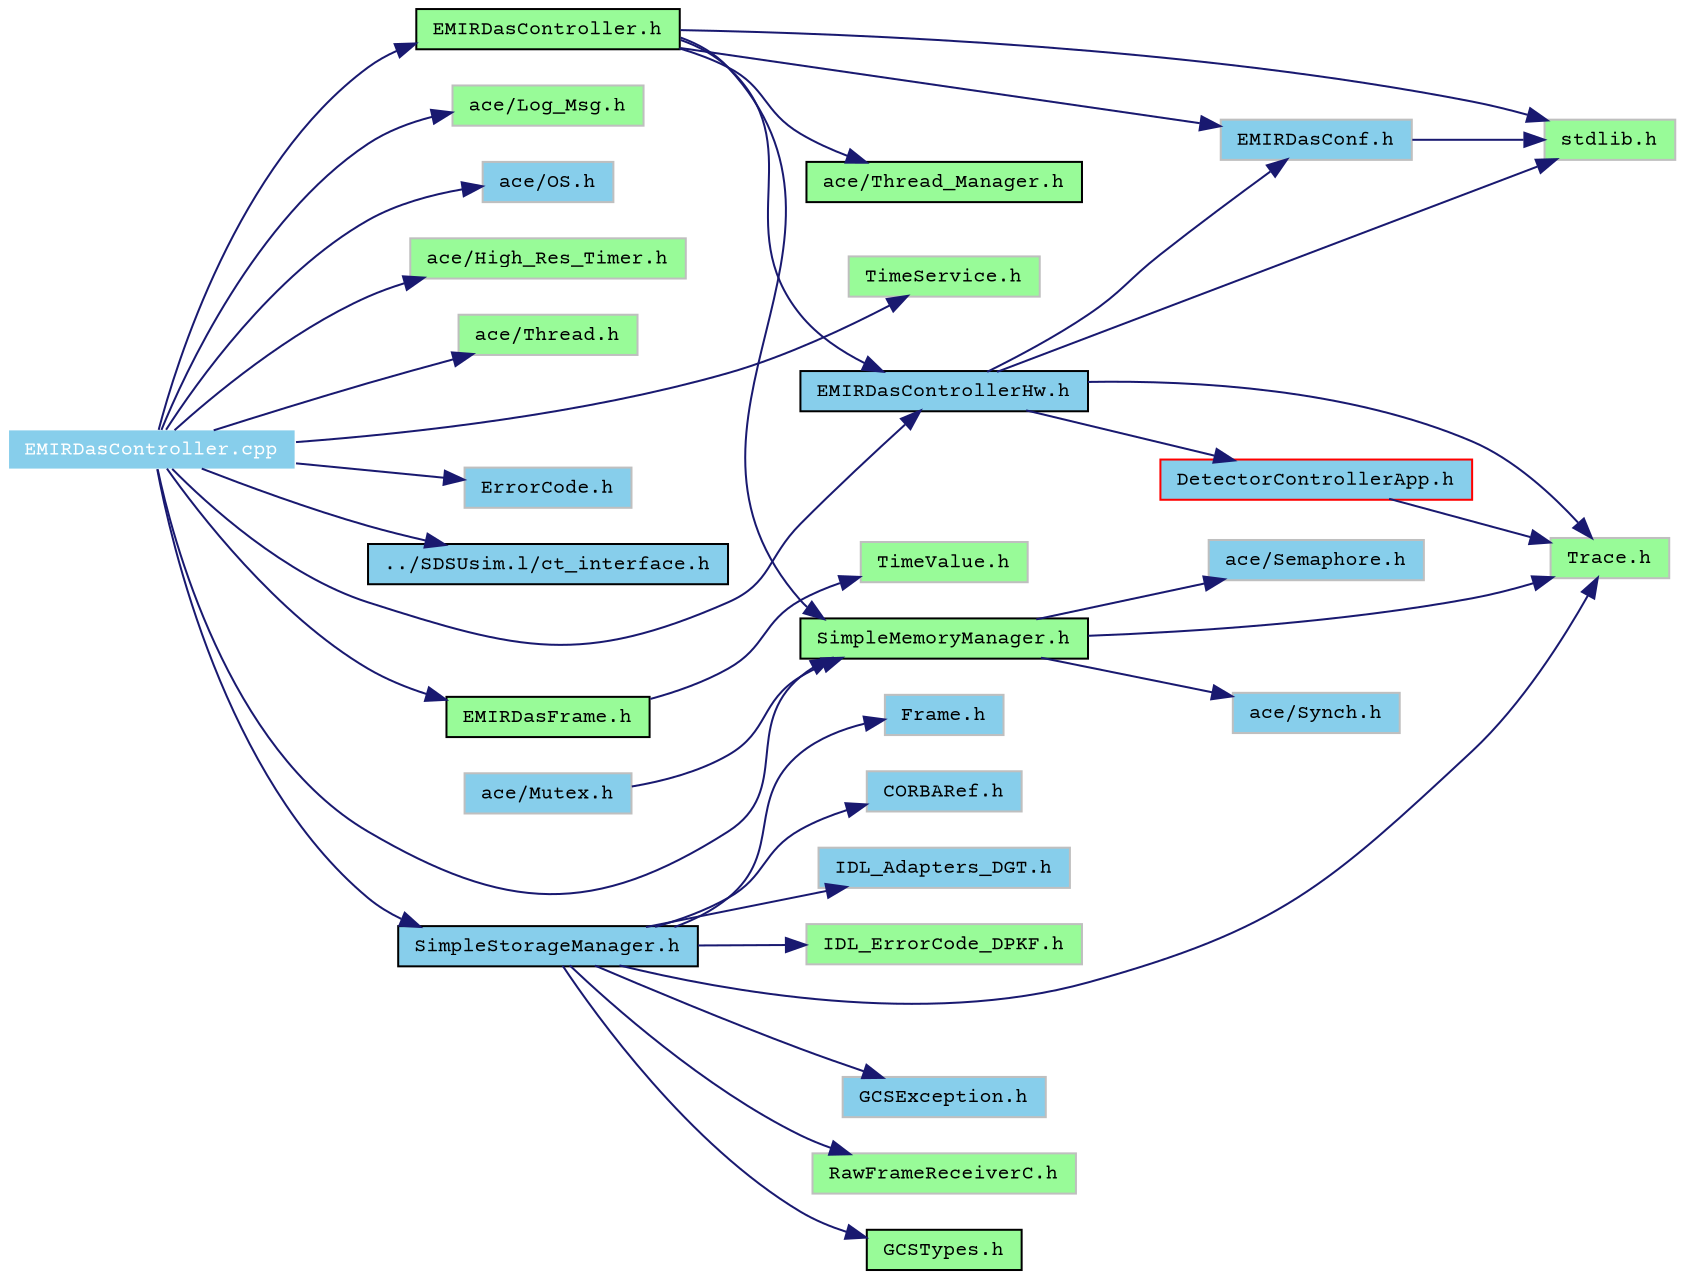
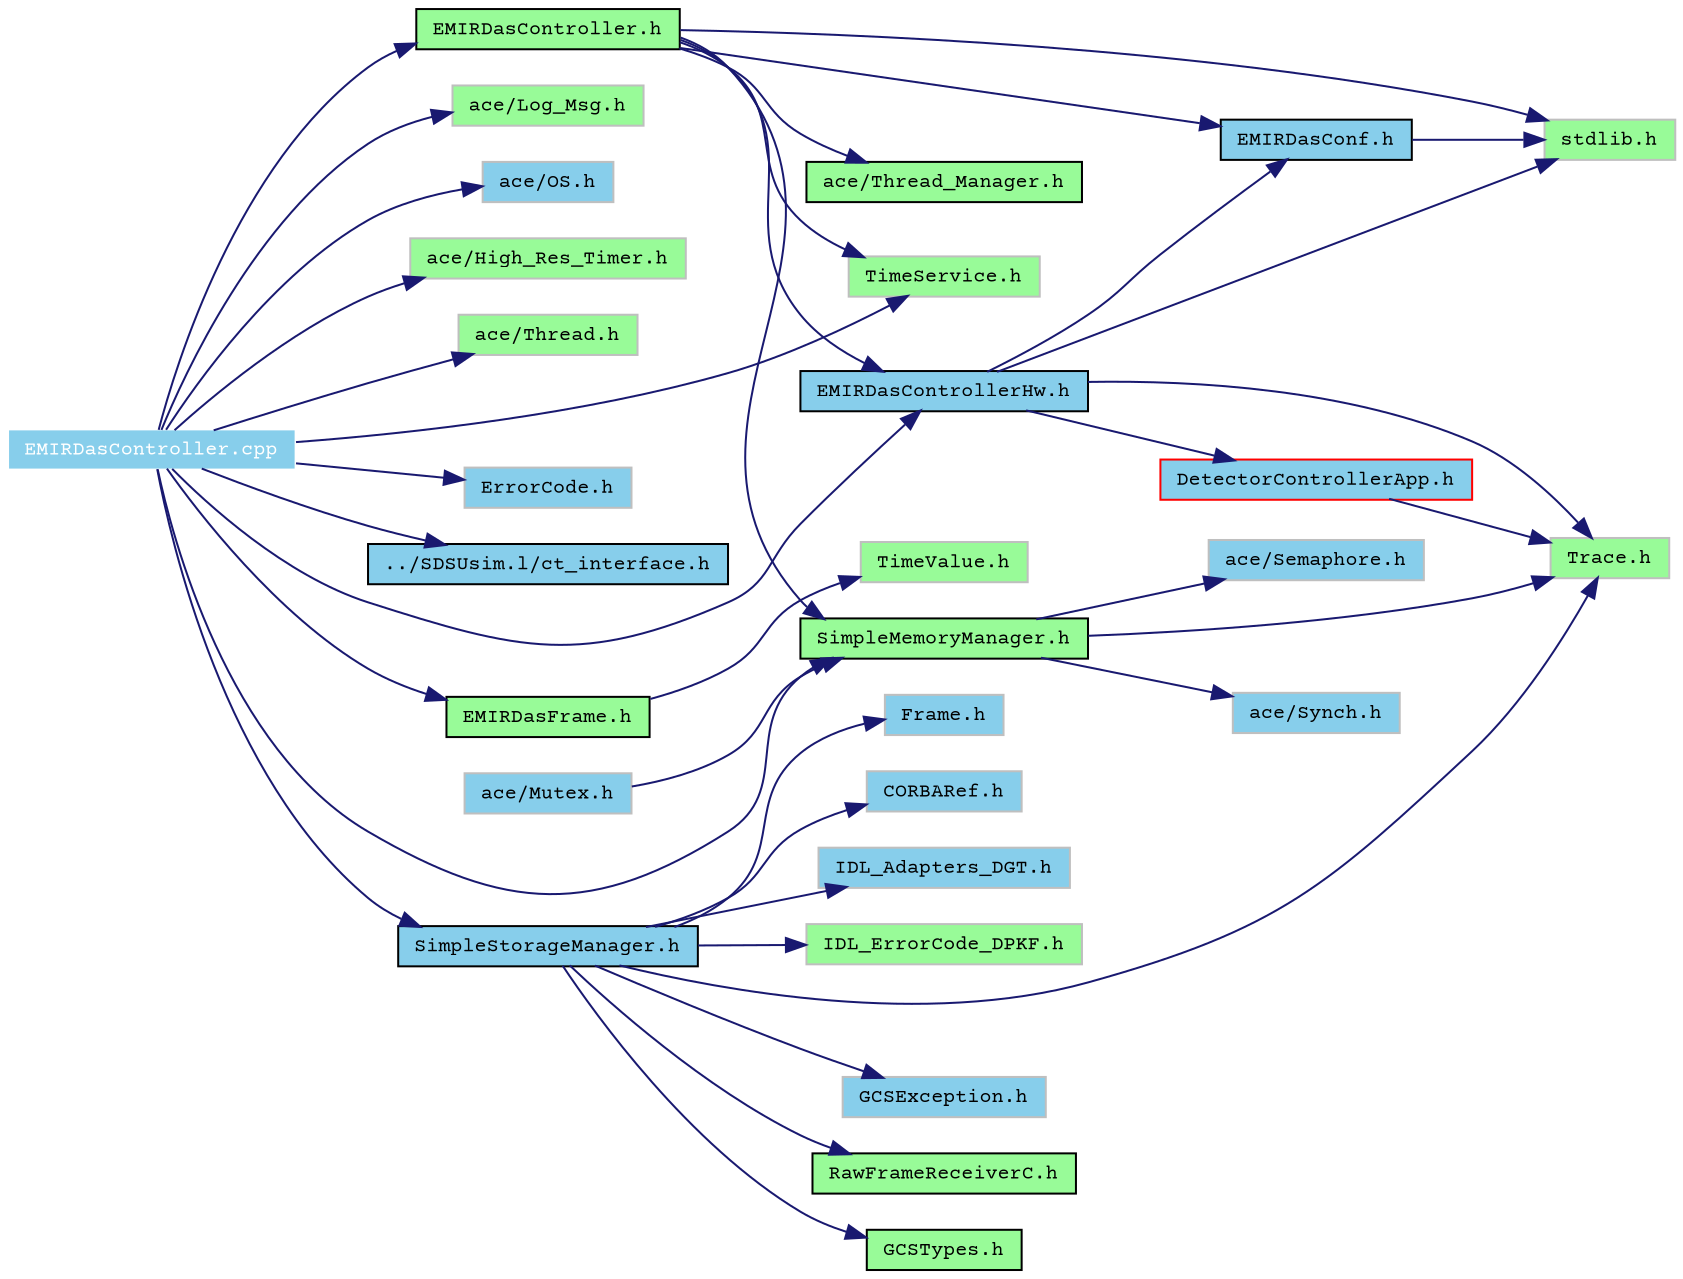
node "EMIRDasConf.h": color grey75 -> black
edge "EMIRDasController.h" -> "TimeService.h": added
node "RawFrameReceiverC.h": color grey75 -> black
